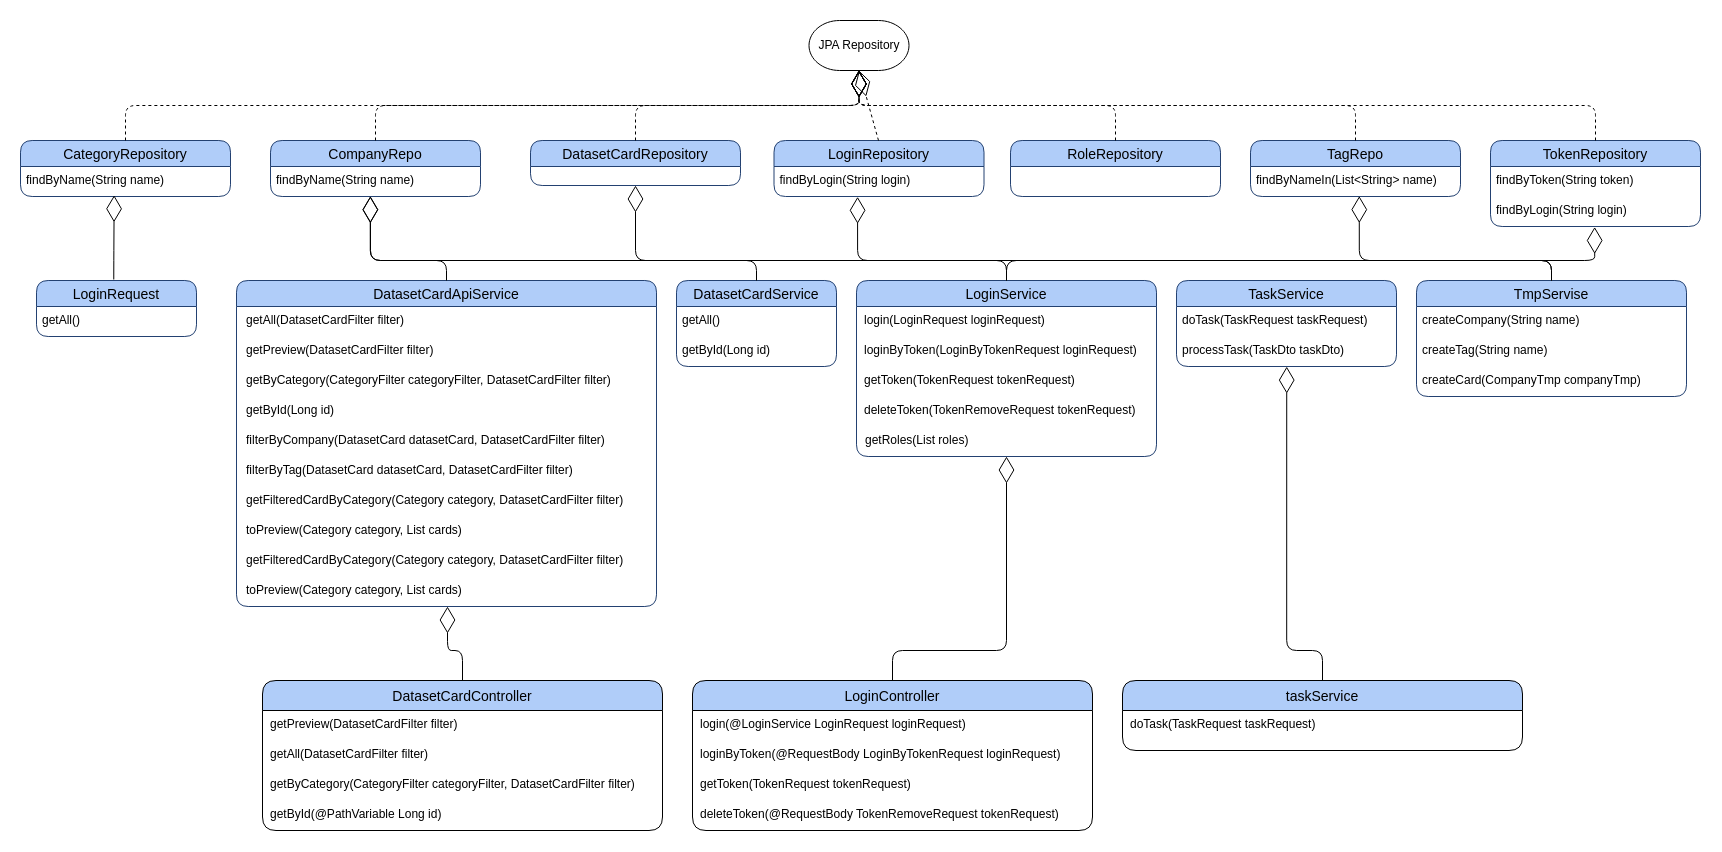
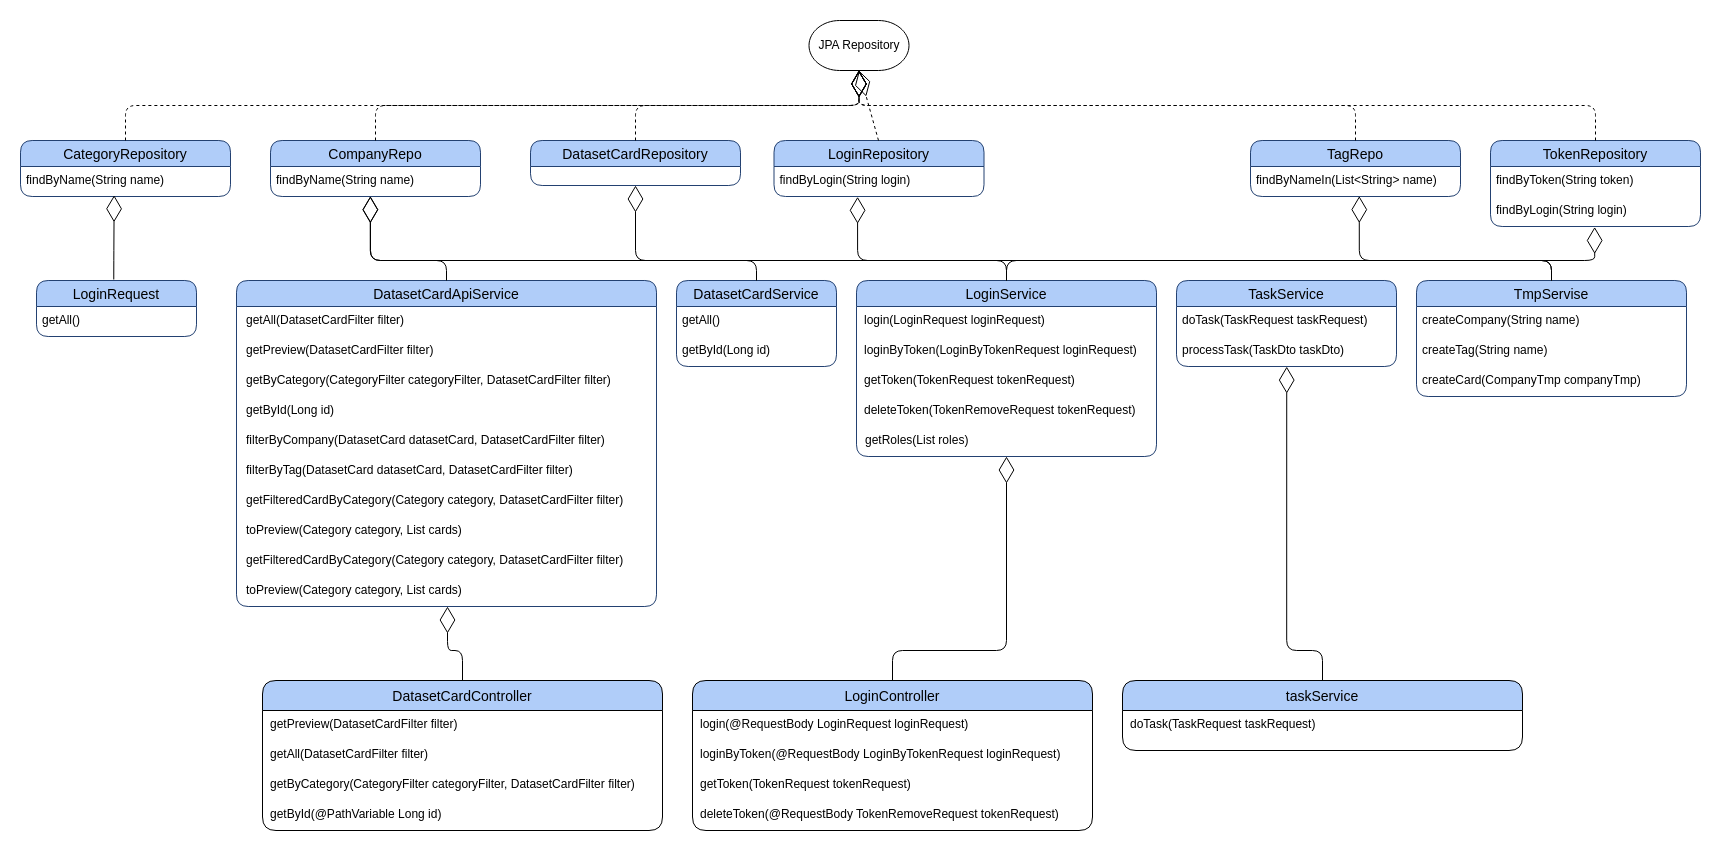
edge "RoleRepository" -> "JPA Repository": removed
node "RoleRepository": removed
node "login(@LoginService LoginRequest loginRequest)": label "login(@LoginService LoginRequest loginRequest)" -> "login(@RequestBody LoginRequest loginRequest)"
